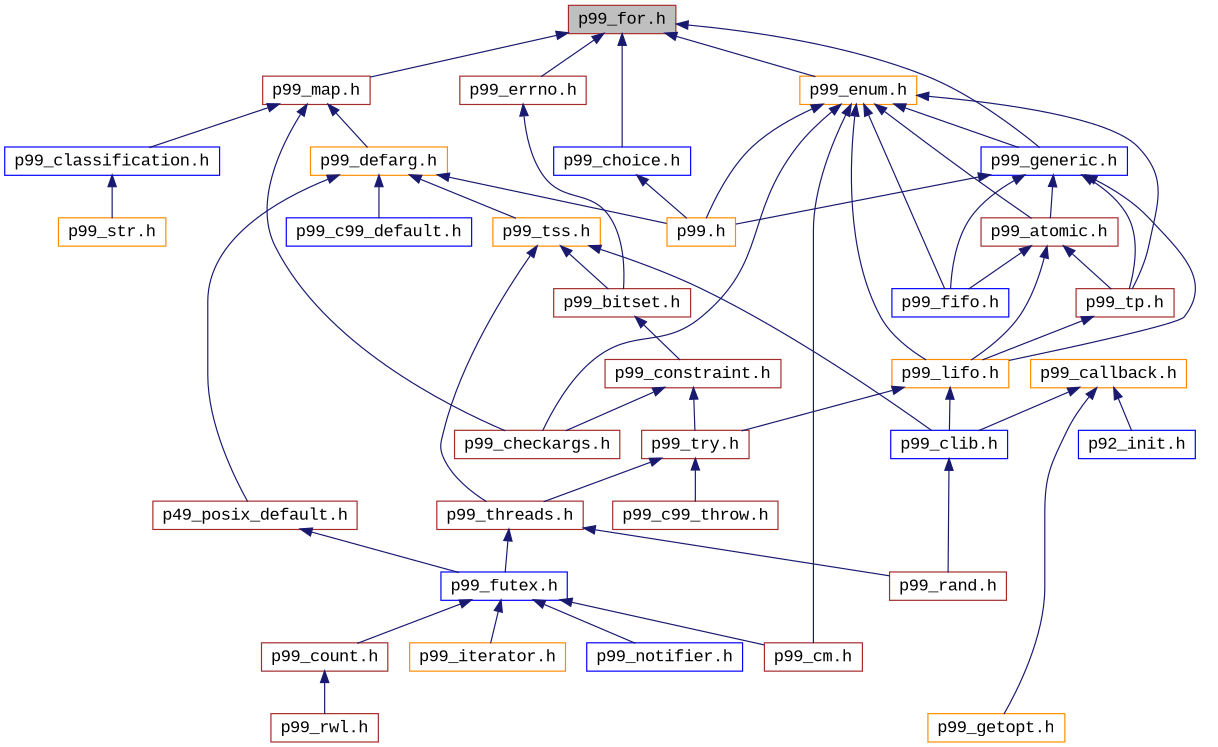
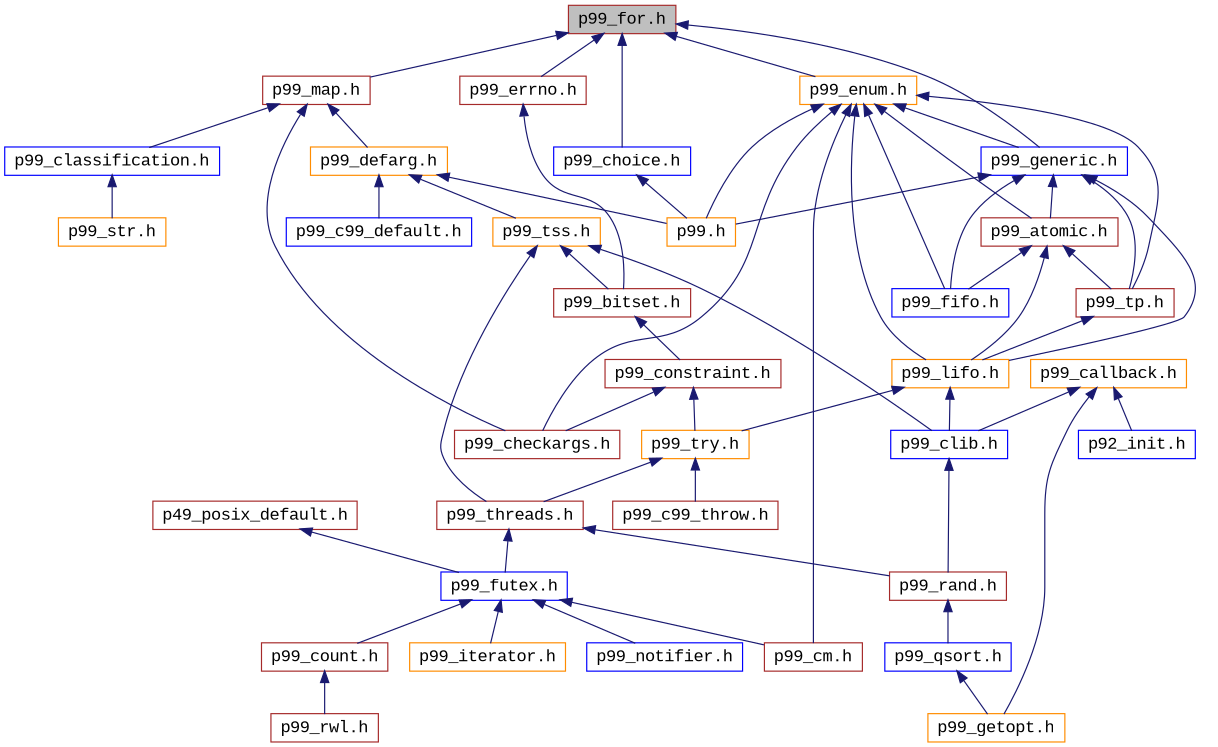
edge "p49_posix_default.h" -> "p99_defarg.h": removed
node "p99_try.h": color brown -> darkorange
node "p99_qsort.h": added
